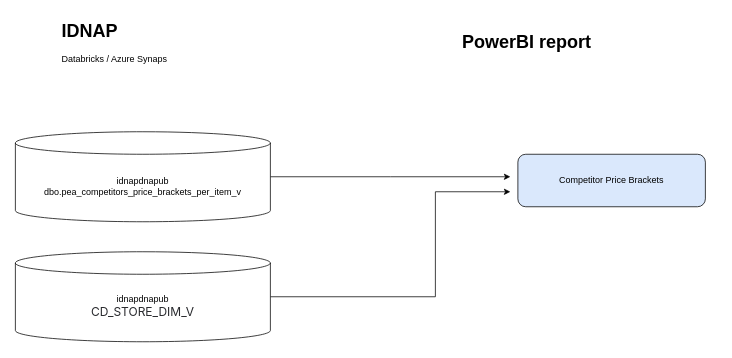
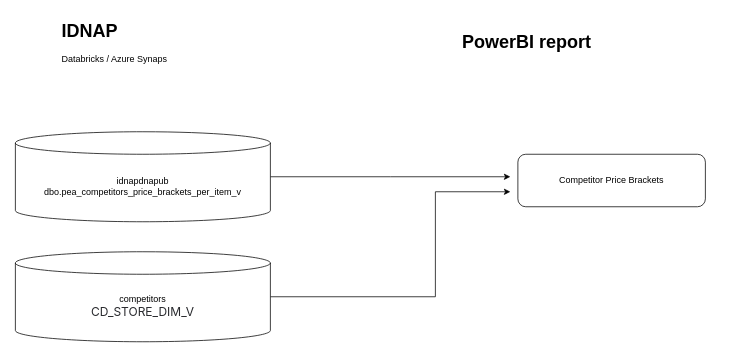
node "Competitor Price Brackets": fillcolor #dae8fc -> #ffffff
node "idnapdnapub CD_STORE_DIM_V": label "idnapdnapub CD_STORE_DIM_V" -> "competitors CD_STORE_DIM_V"
